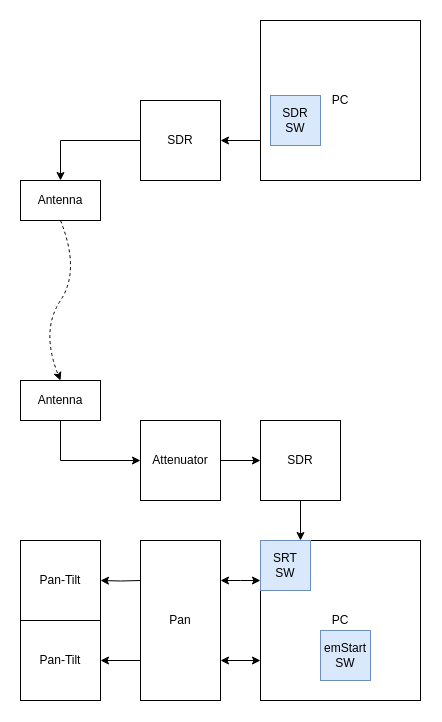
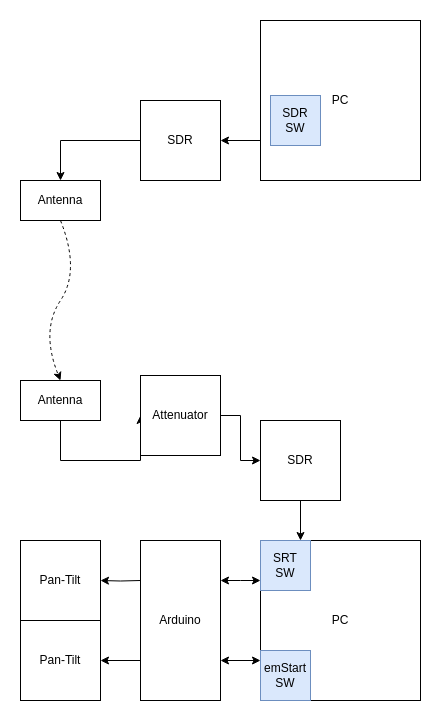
node "Attenuator": moved (181, 461) -> (181, 416)
node "Pan": label "Pan" -> "Arduino"
node "emStart SW": moved (346, 656) -> (286, 676)
